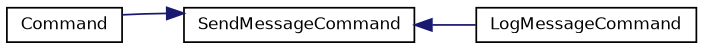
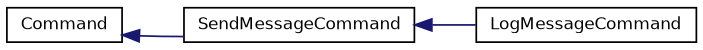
edge "Command" -> "SendMessageCommand": reversed
